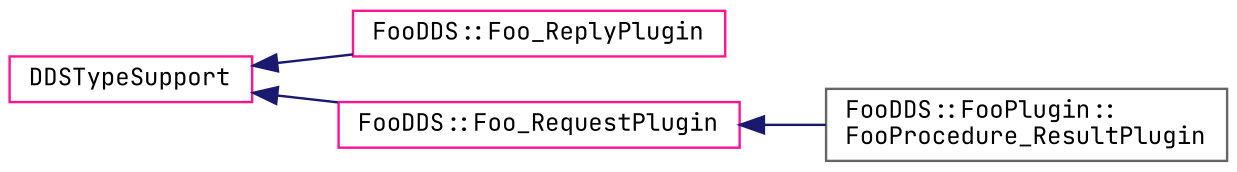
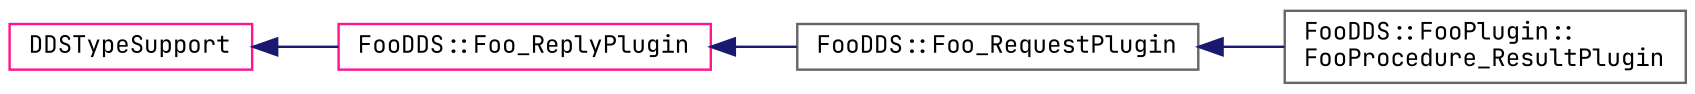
edge "FooDDS::Foo_RequestPlugin" -> "DDSTypeSupport": now "FooDDS::Foo_RequestPlugin" -> "FooDDS::Foo_ReplyPlugin"
node "FooDDS::Foo_RequestPlugin": color deeppink -> gray40
